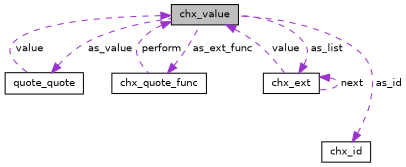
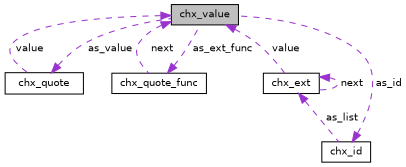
edge "chx_value" -> "chx_ext": now "chx_id" -> "chx_ext"
edge "chx_quote_func" -> "chx_value": label " perform" -> " next"
node "quote_quote": label "quote_quote" -> "chx_quote"
